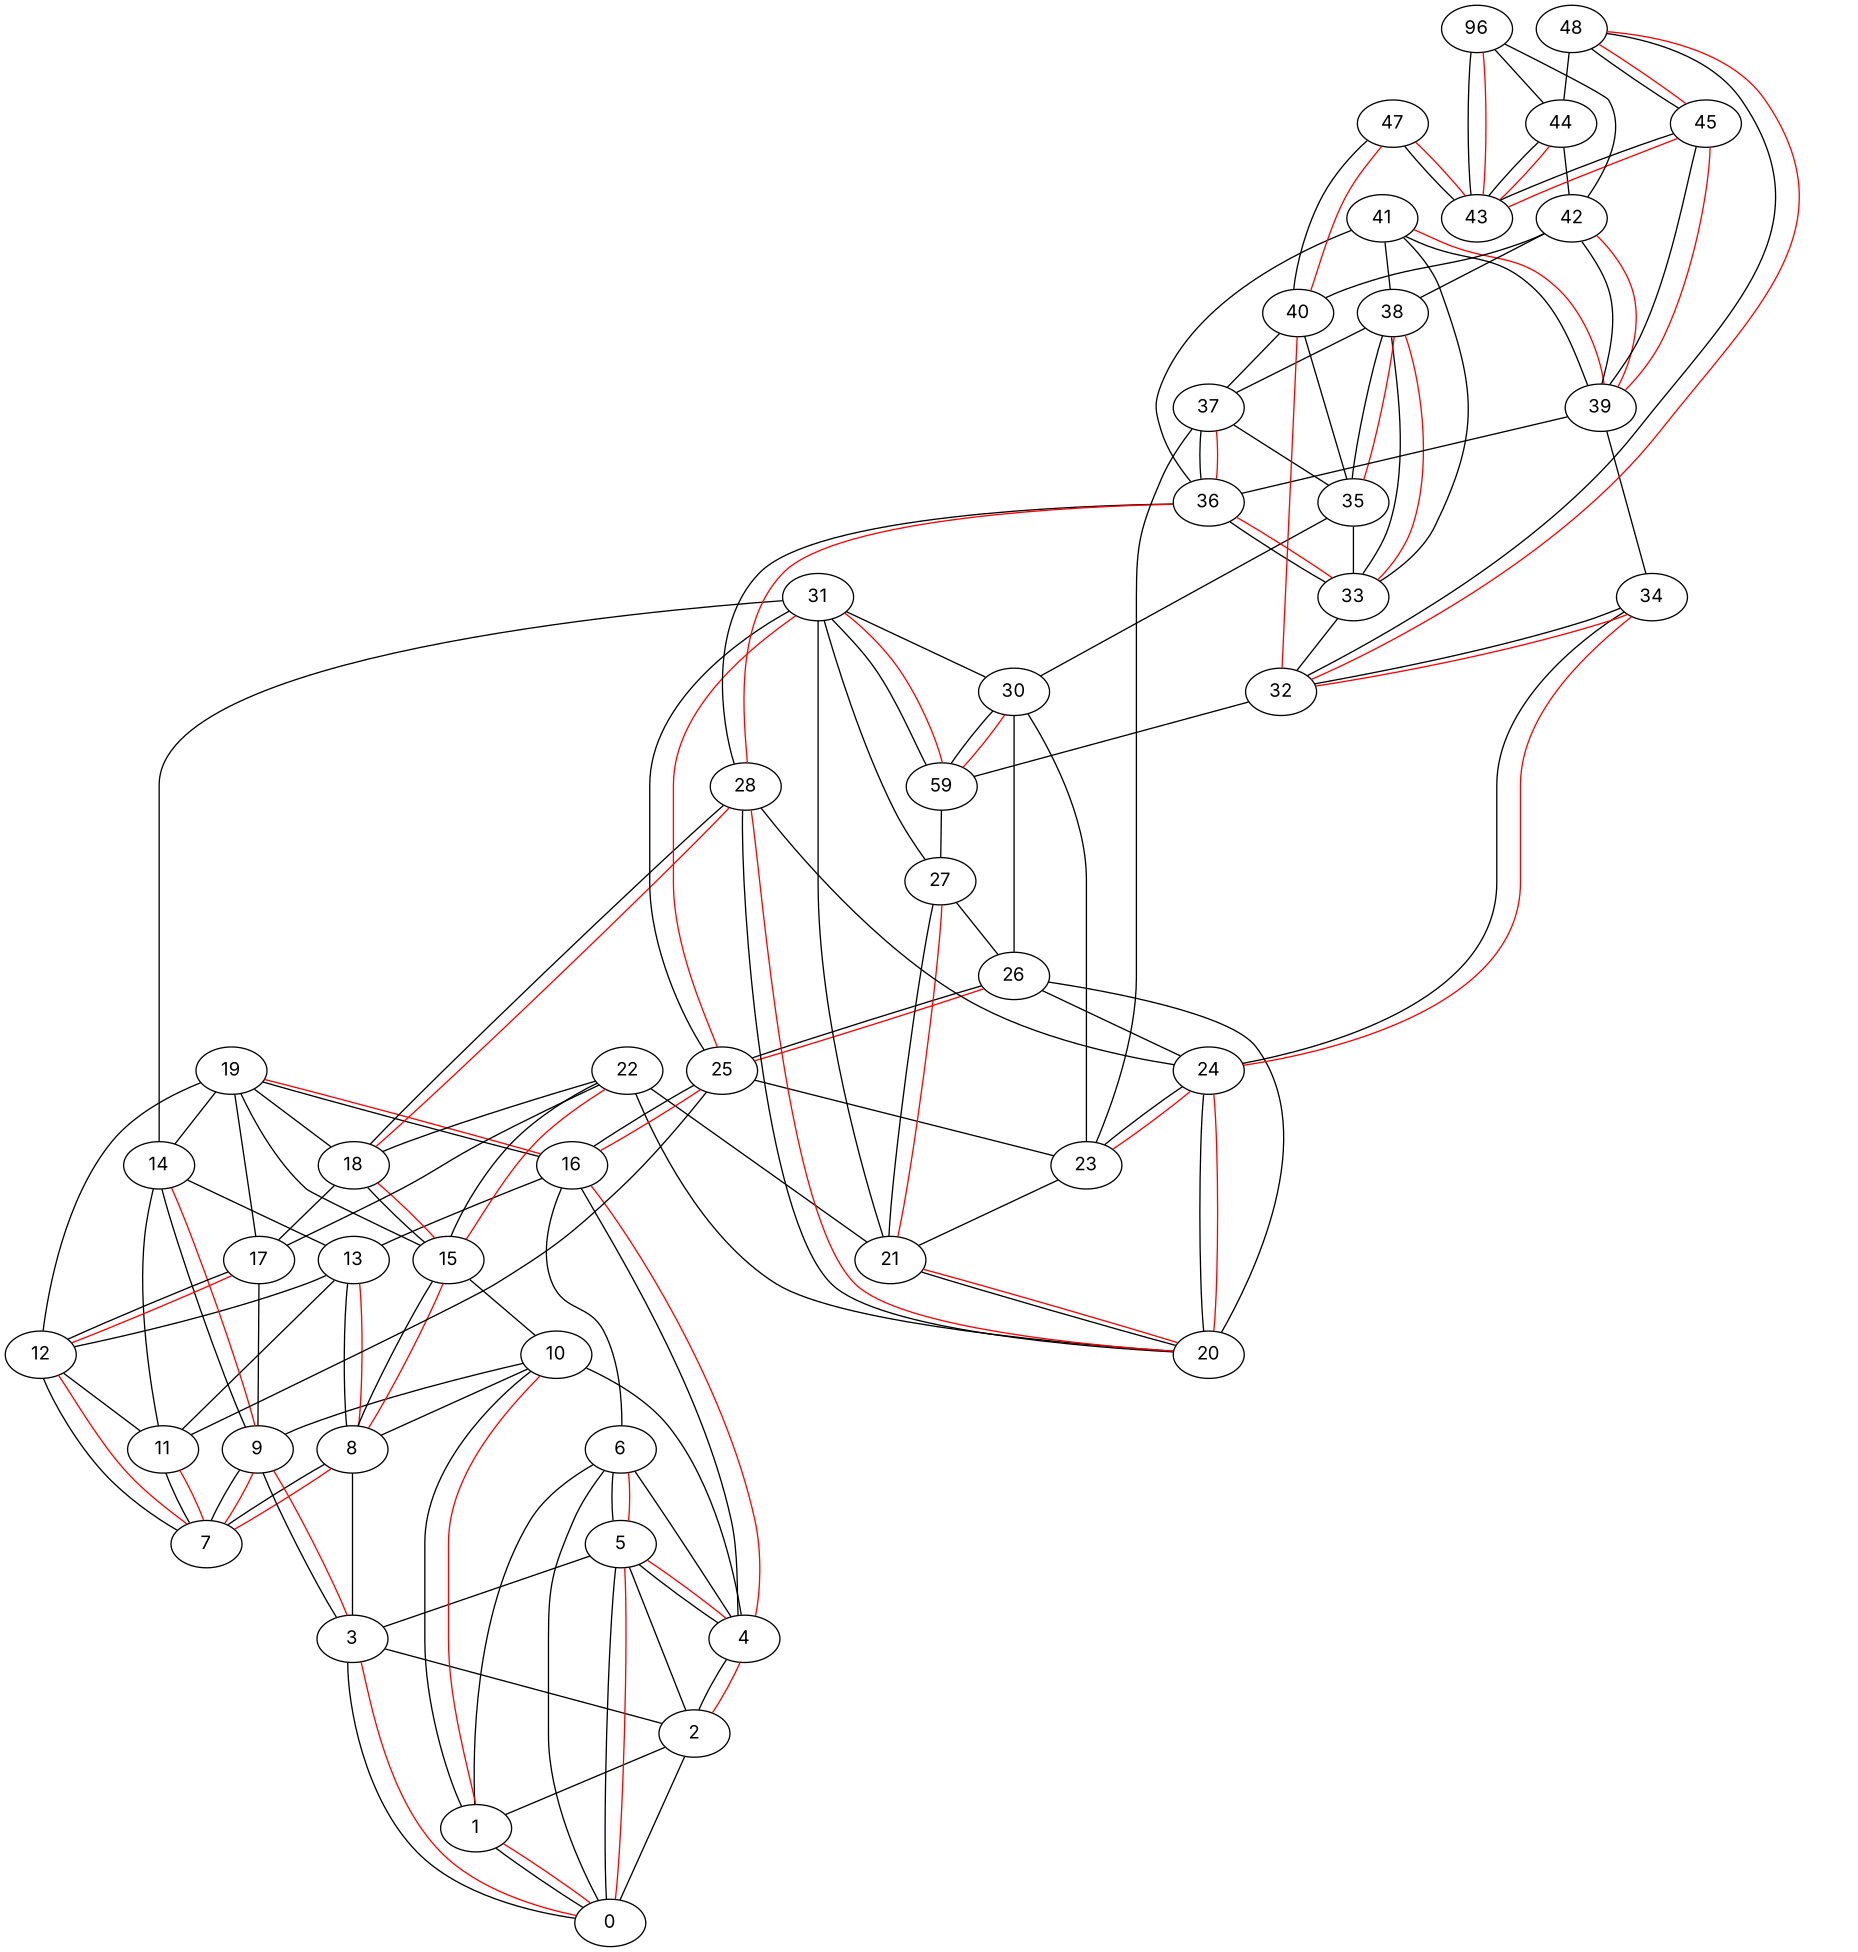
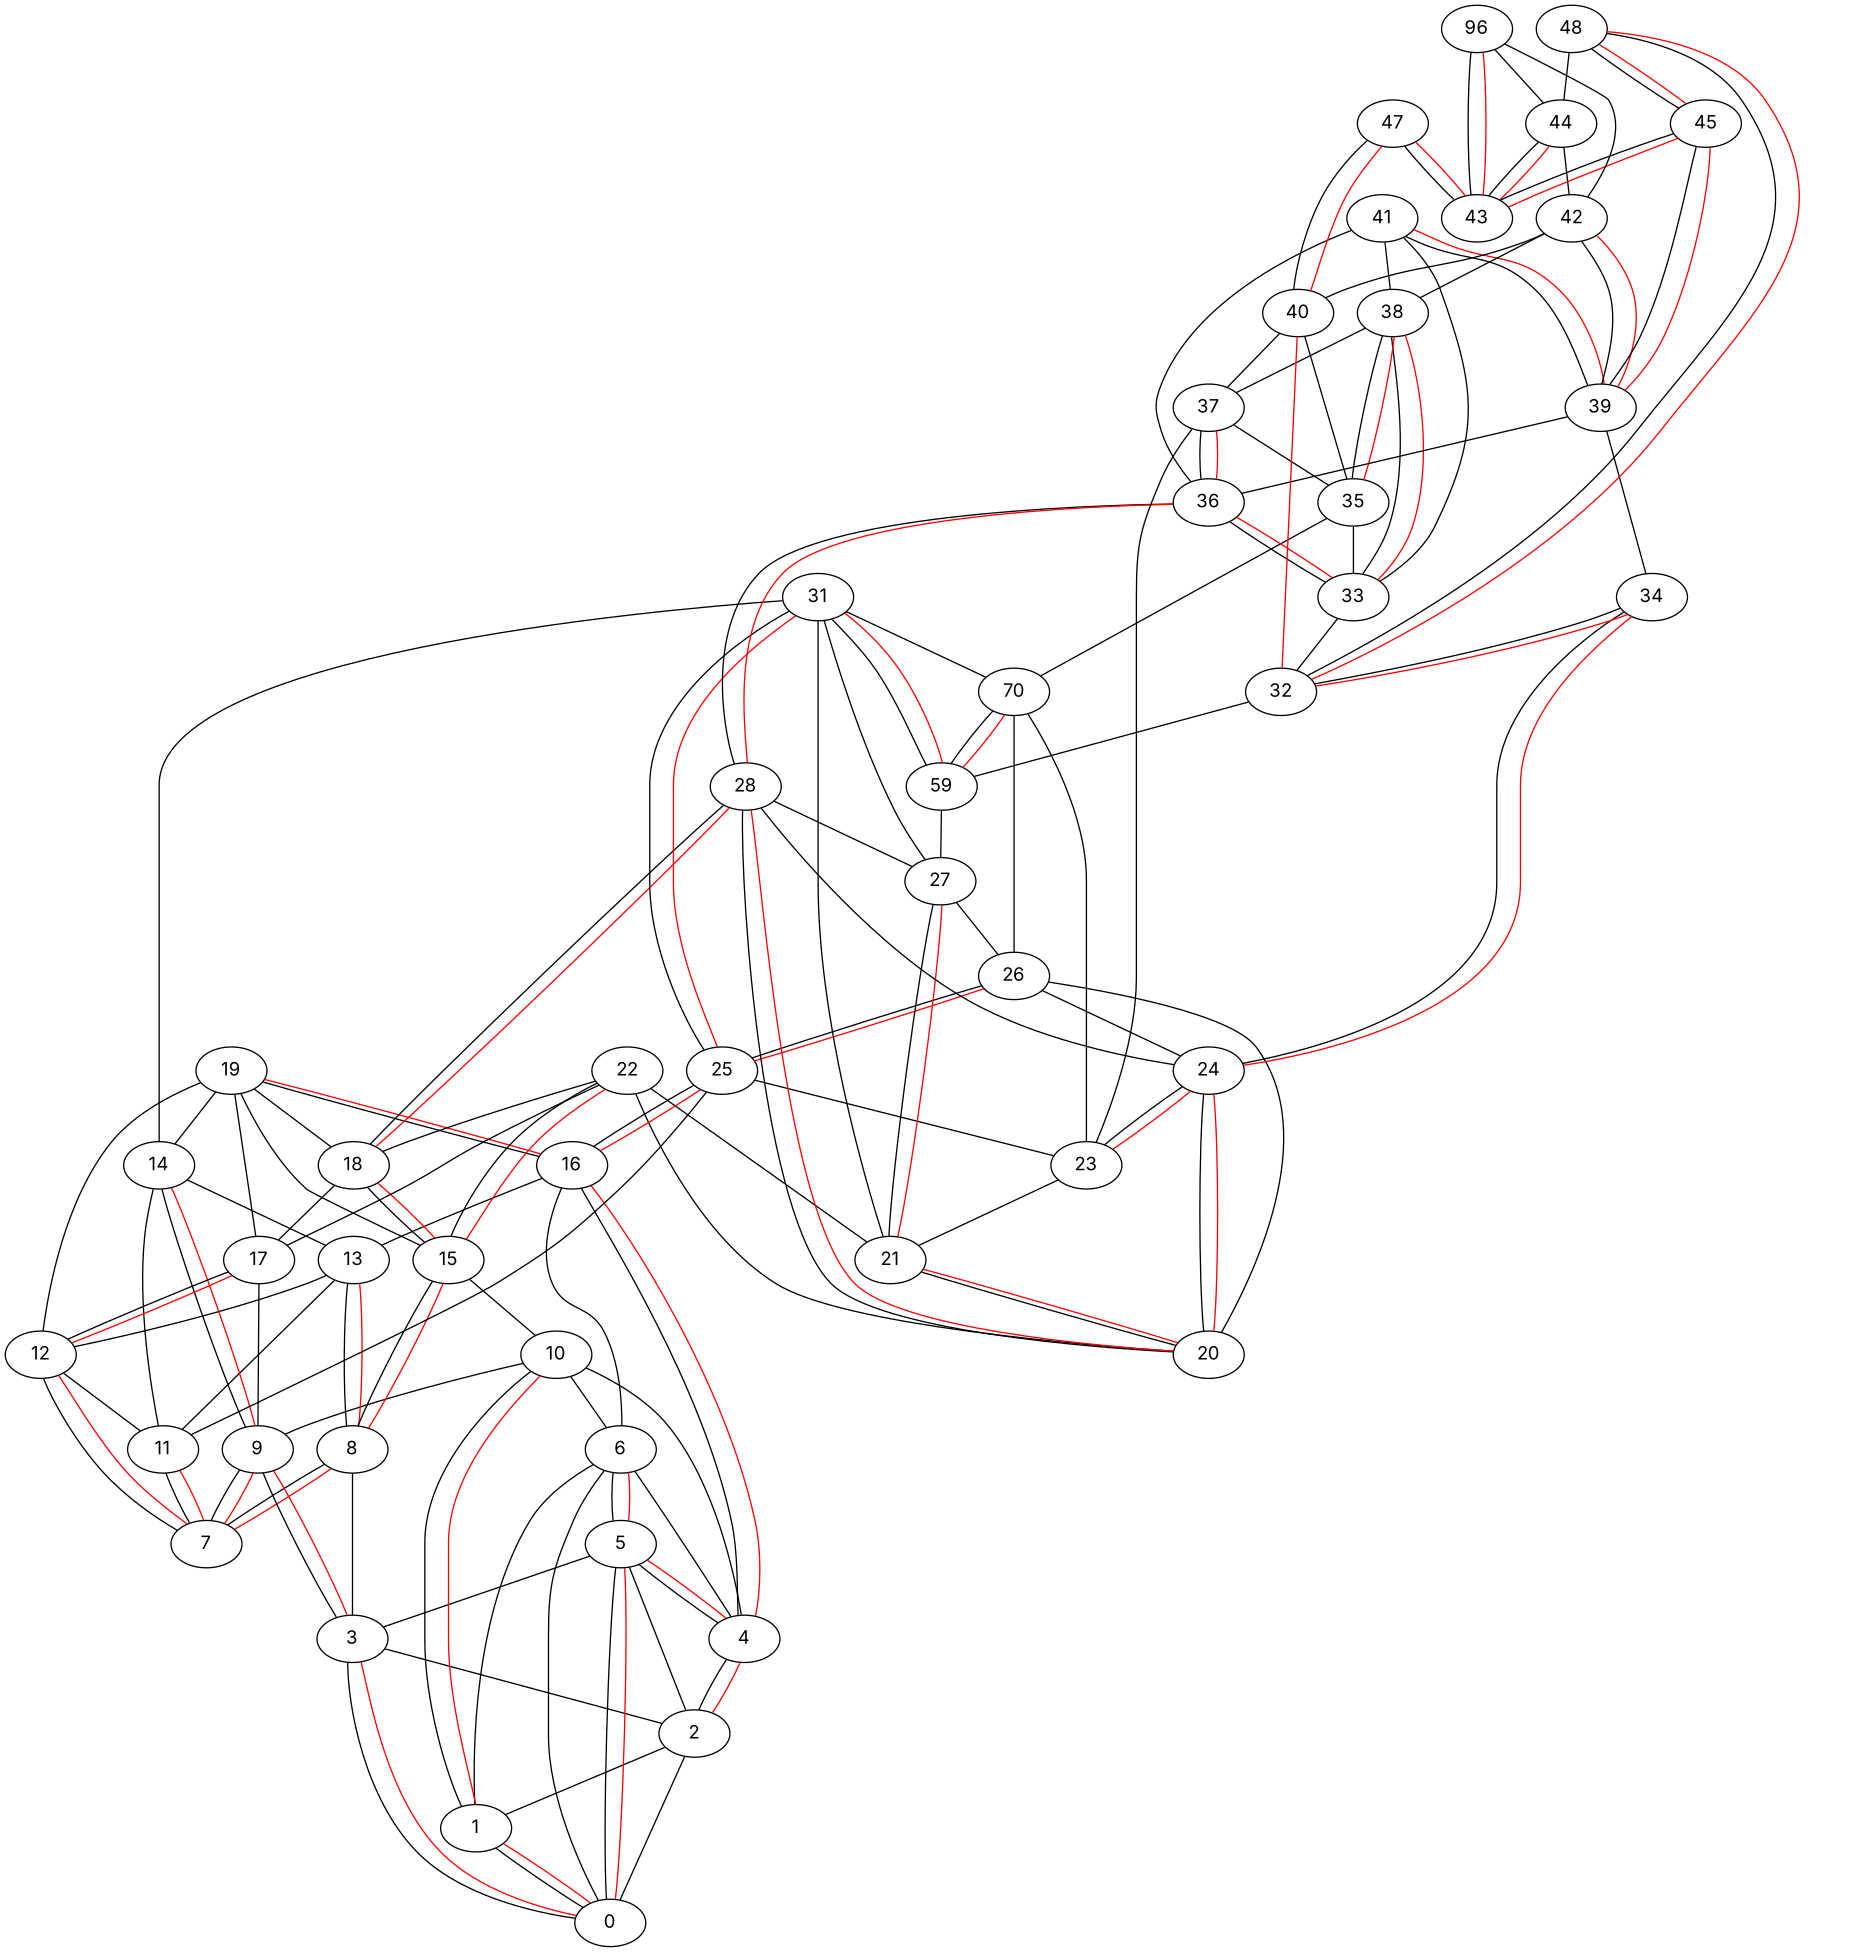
node "30": label "30" -> "70"
edge "28" -- "27": added
edge "10" -- "8": now "10" -- "6"
